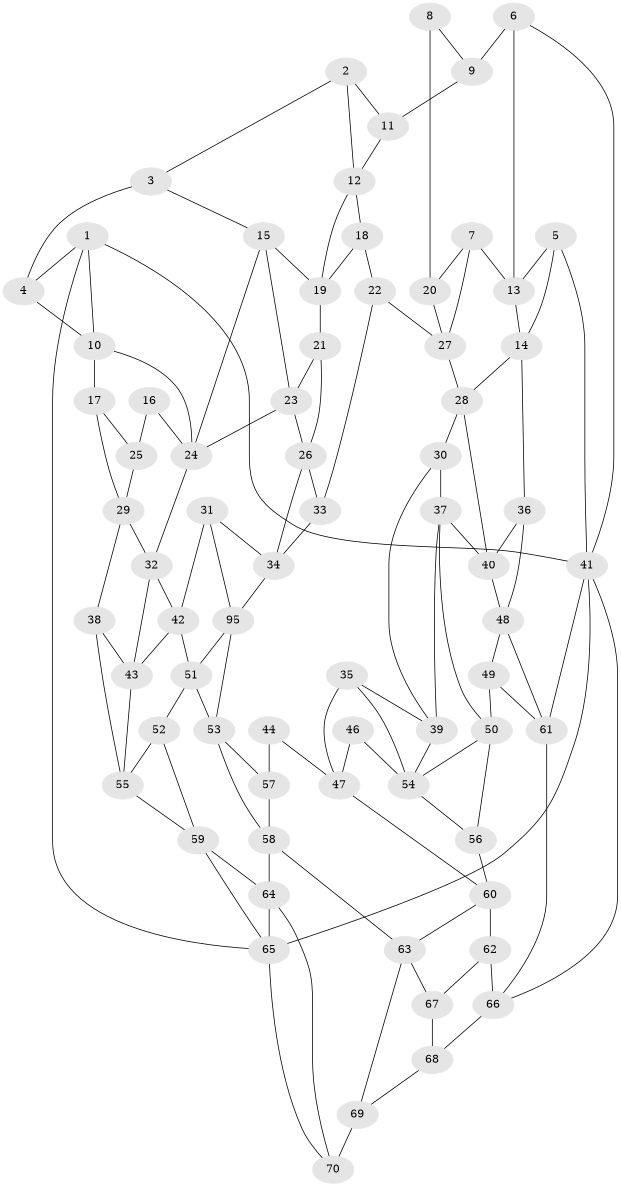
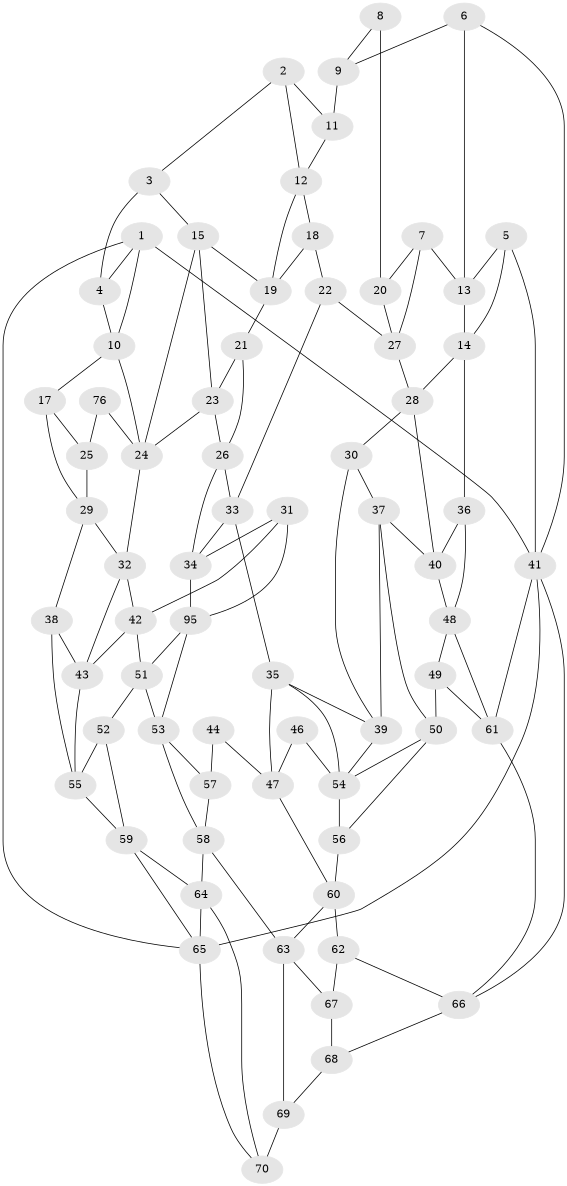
node "16": label "16" -> "76"
edge "33" -- "35": added
